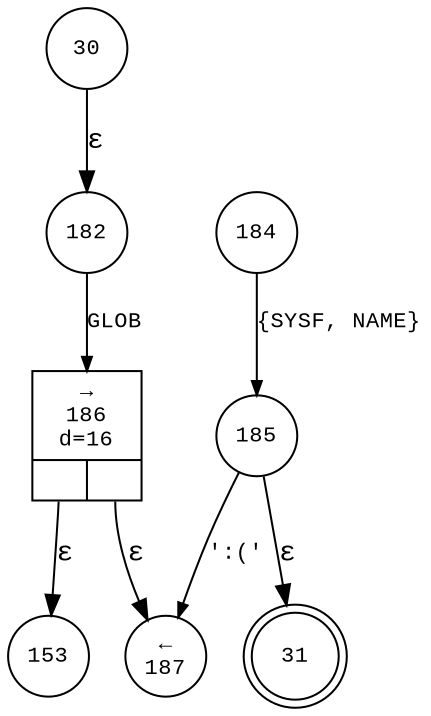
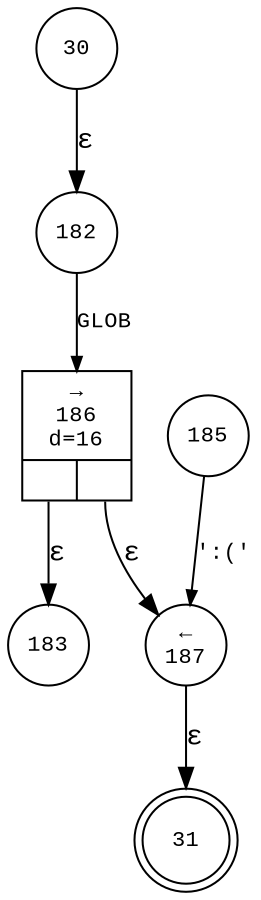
node "184": removed
edge "185" -> "31": now "← 187" -> "31"
node "153": label "153" -> "183"
